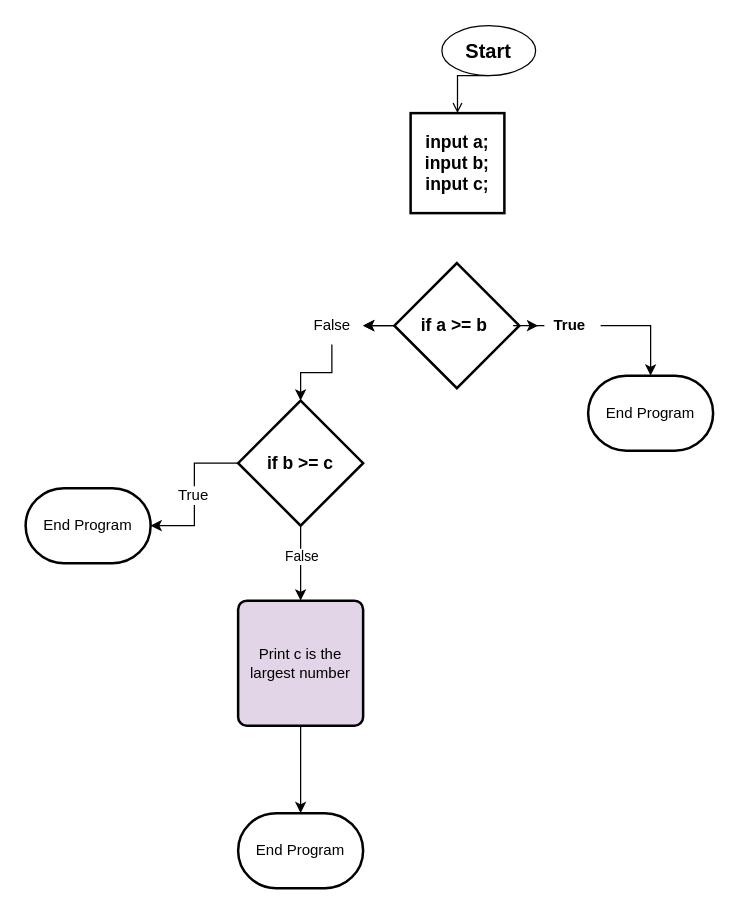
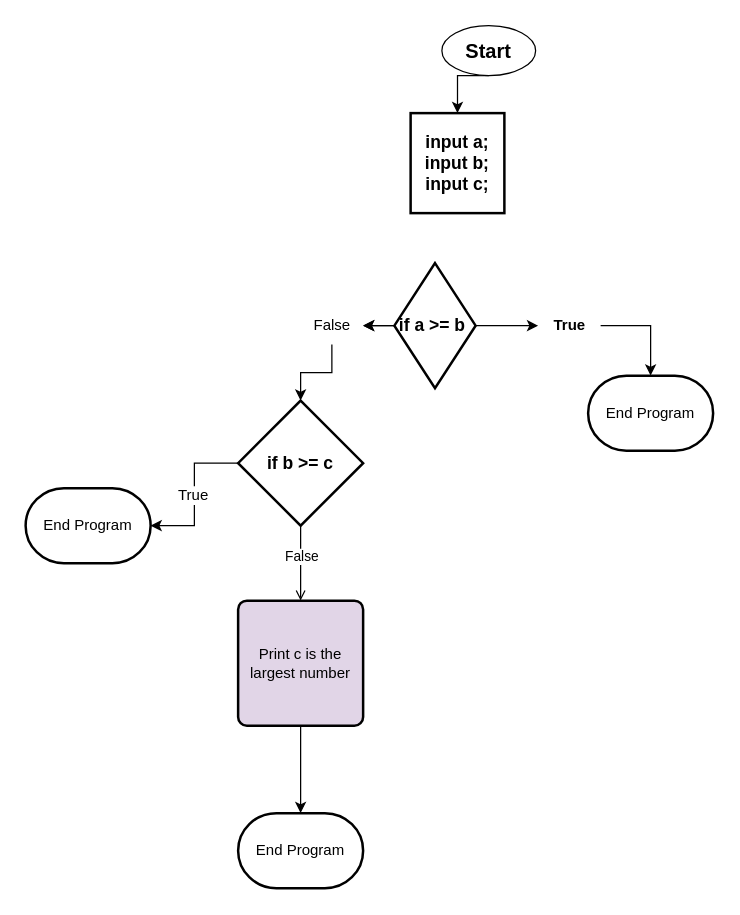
edge "Start" -> "input a; input b; input c;": arrowhead open -> classic
node "if a >= b": size 125x125 -> 81x125
edge "if b >= c" -> "Print c is the largest number": arrowhead classic -> open
